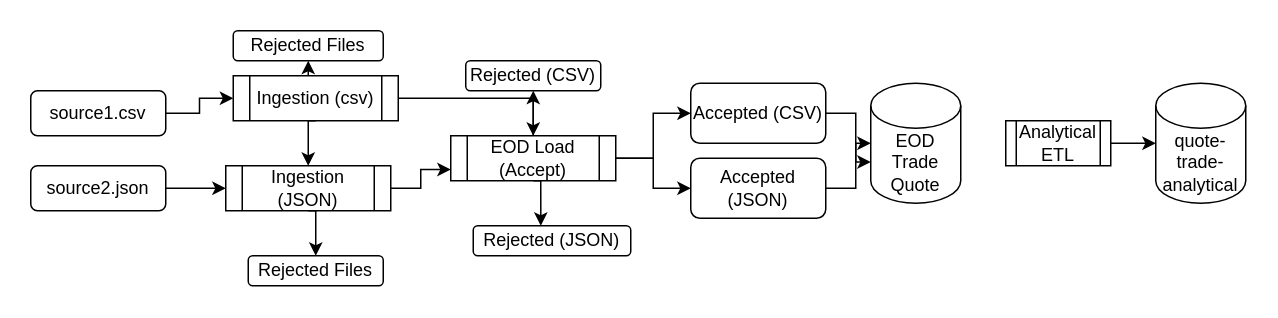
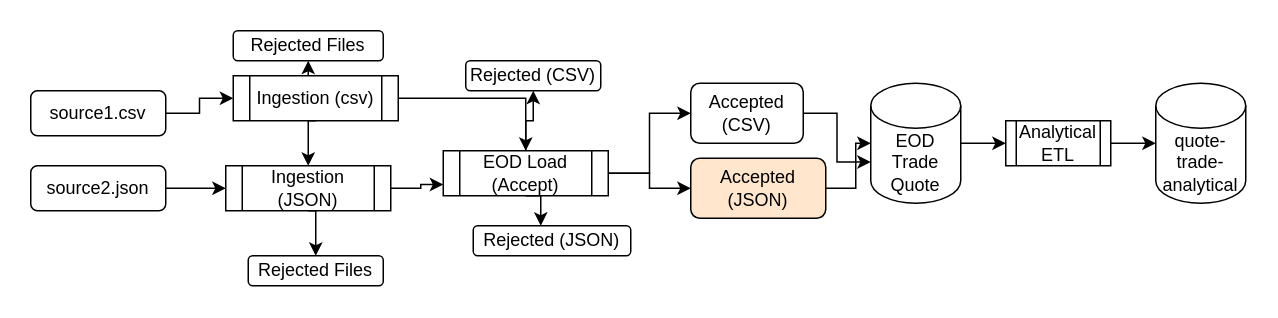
node "Accepted (CSV)": size 135x60 -> 113x60
edge "EOD Trade Quote" -> "Analytical ETL": added
node "EOD Load (Accept)": moved (533, 158) -> (526, 173)
node "Accepted (JSON)": fillcolor #ffffff -> #ffe6cc
